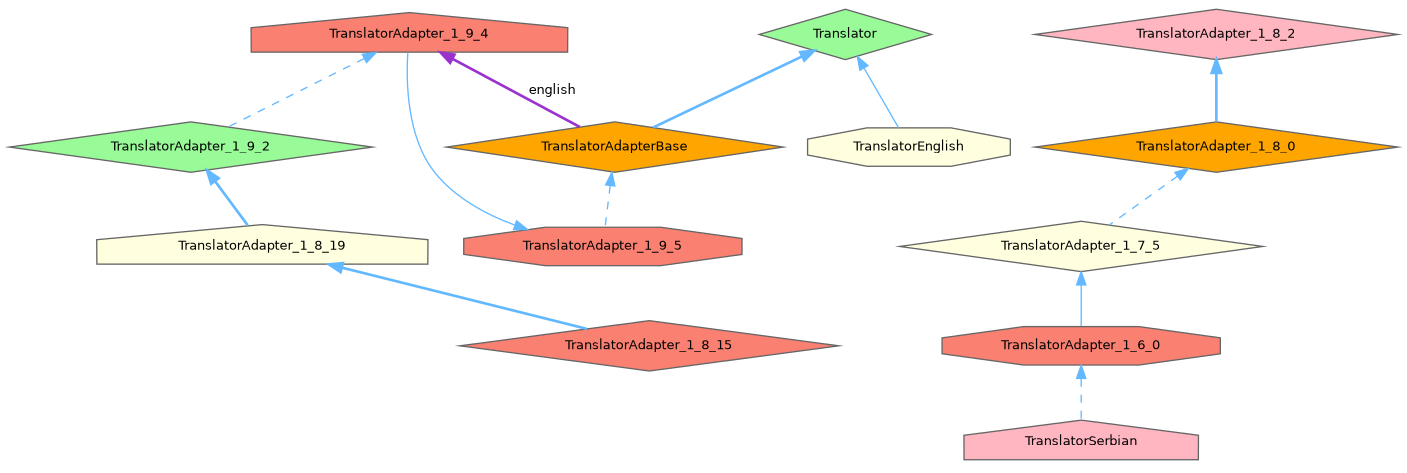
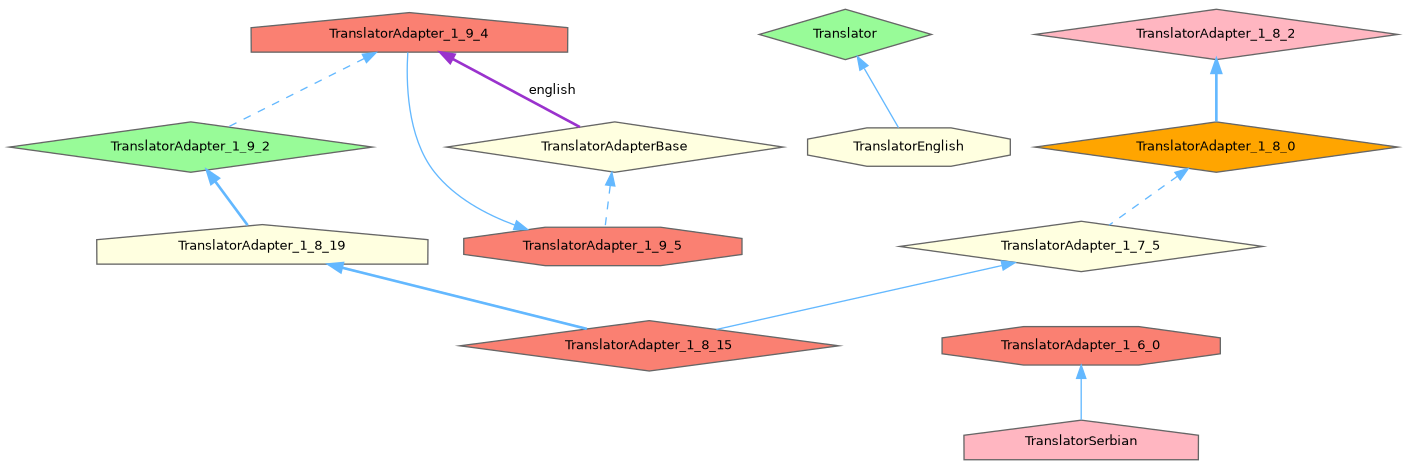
edge "TranslatorAdapterBase" -> "Translator": removed
node "TranslatorAdapterBase": fillcolor orange -> lightyellow
edge "TranslatorAdapter_1_6_0" -> "TranslatorAdapter_1_7_5": now "TranslatorAdapter_1_8_15" -> "TranslatorAdapter_1_7_5"
edge "TranslatorSerbian" -> "TranslatorAdapter_1_6_0": style dashed -> solid
